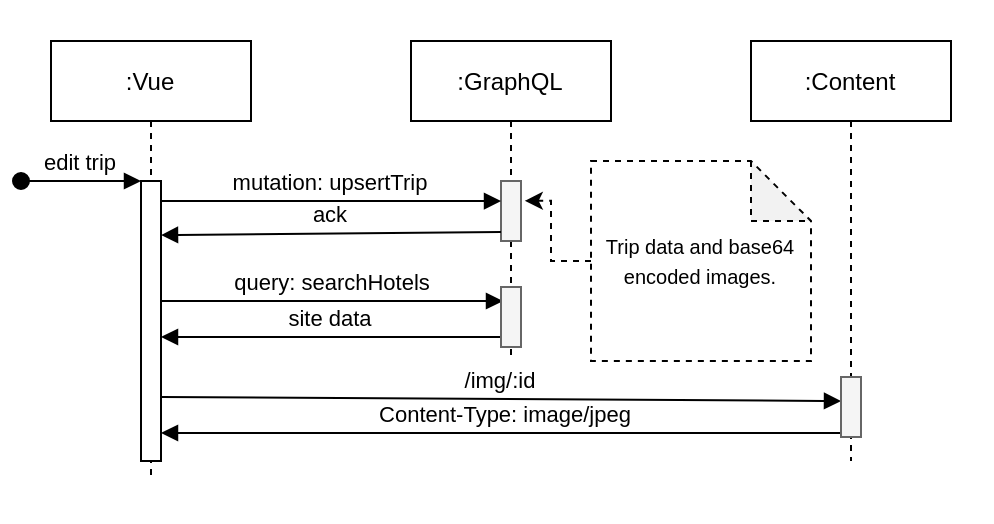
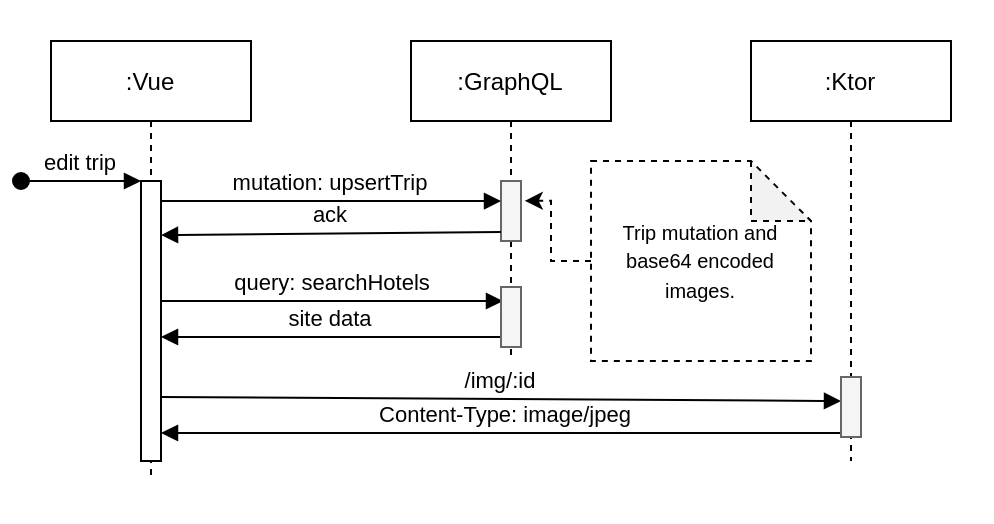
node ":Content": label ":Content" -> ":Ktor"
node "Trip data and base64 encoded images.": label "Trip data and base64 encoded images." -> "Trip mutation and base64 encoded images."
